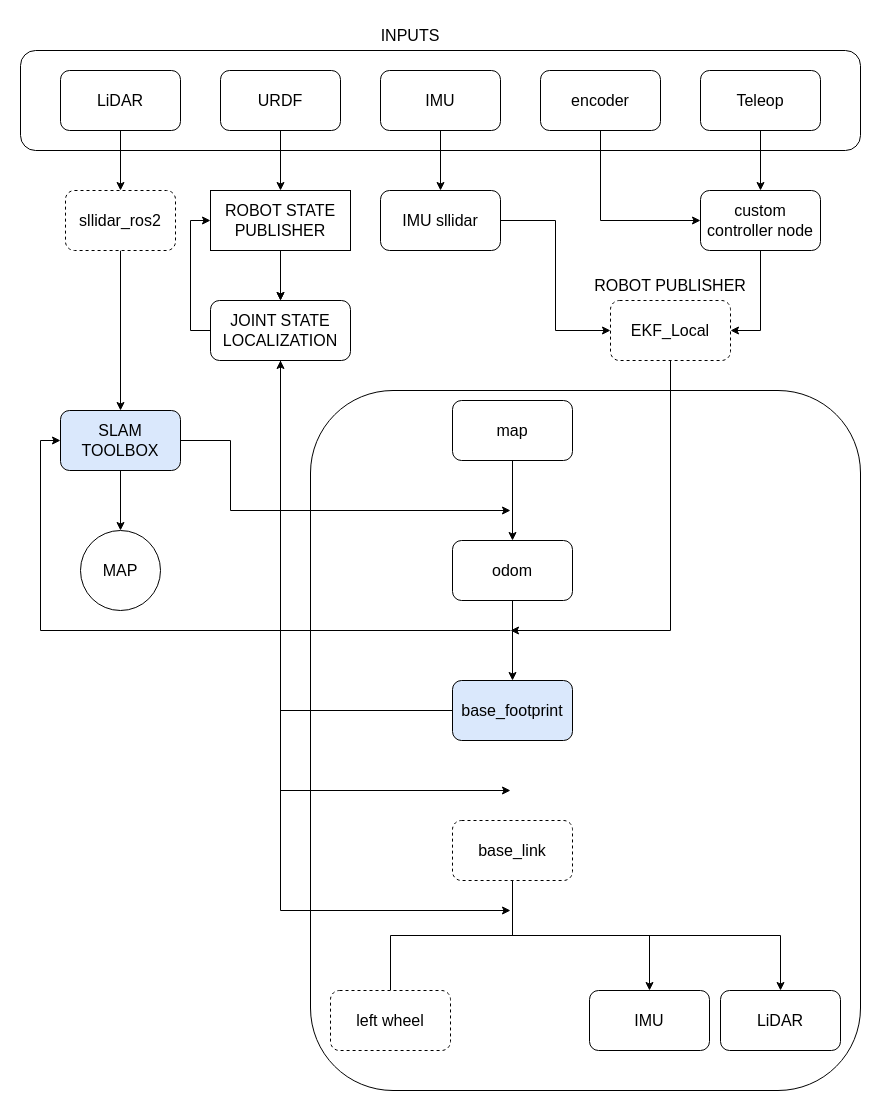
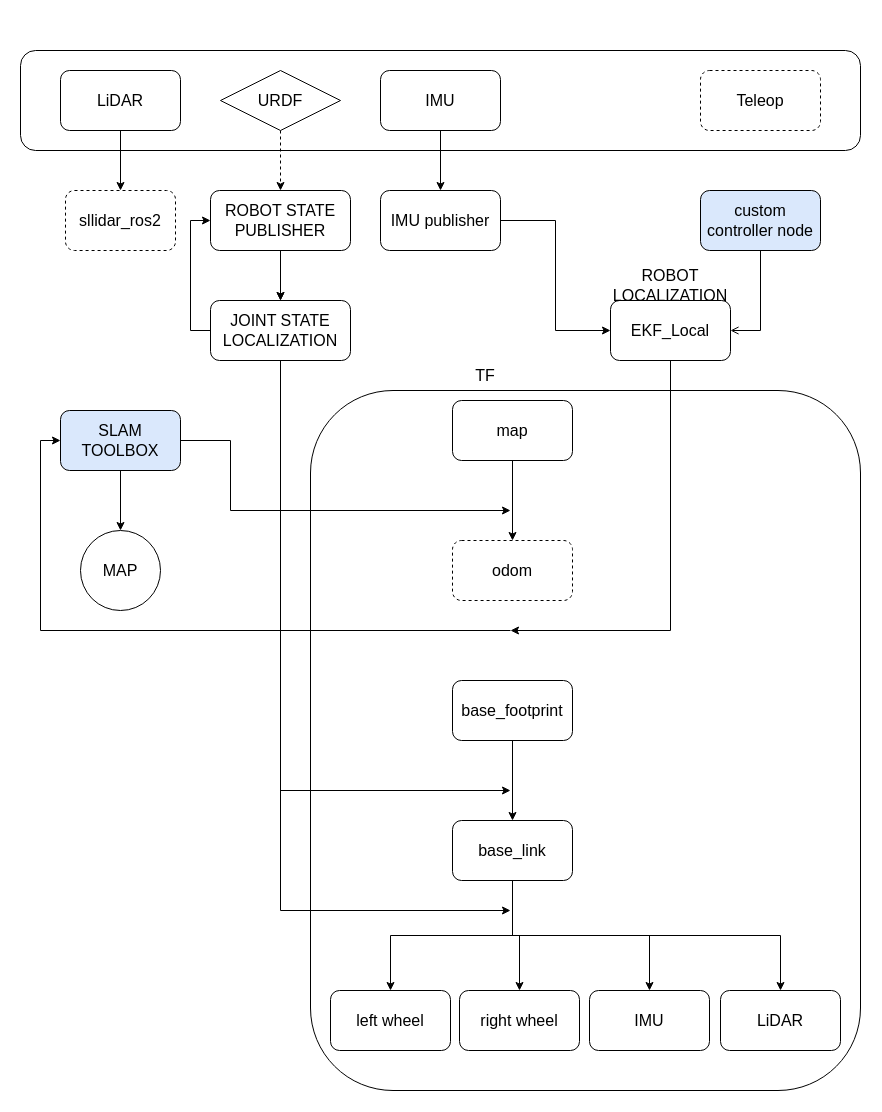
node "INPUTS": removed
node "URDF": shape rounded rectangle -> diamond
node "encoder": removed
node "Teleop": style solid -> dashed
edge "URDF" -> "ROBOT STATE PUBLISHER": style solid -> dashed
edge "Teleop" -> "custom controller node": removed
node "ROBOT STATE PUBLISHER": shape rectangle -> rounded rectangle
node "IMU sllidar": label "IMU sllidar" -> "IMU publisher"
edge "encoder" -> "custom controller node": removed
node "custom controller node": fillcolor #ffffff -> #dae8fc
node "ROBOT PUBLISHER": label "ROBOT PUBLISHER" -> "ROBOT LOCALIZATION"
edge "sllidar_ros2" -> "SLAM TOOLBOX": removed
node "EKF_Local": style dashed -> solid
edge "custom controller node" -> "EKF_Local": arrowhead classic -> open
node "TF": added
node "odom": style solid -> dashed
edge "odom" -> "base_footprint": removed
edge "base_footprint" -> "JOINT STATE LOCALIZATION": now "base_footprint" -> "base_link"
node "base_footprint": fillcolor #dae8fc -> #ffffff
node "base_link": style dashed -> solid
edge "base_link" -> "right wheel": added
edge "base_link" -- "left wheel": arrowhead none -> classic
node "left wheel": style dashed -> solid
node "right wheel": added
